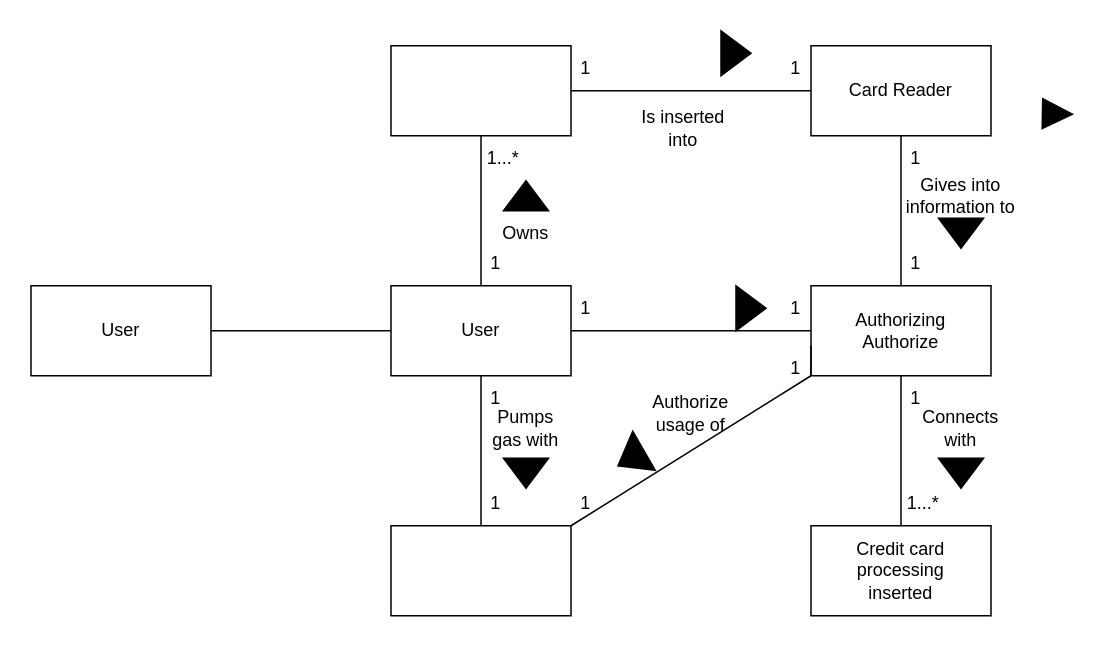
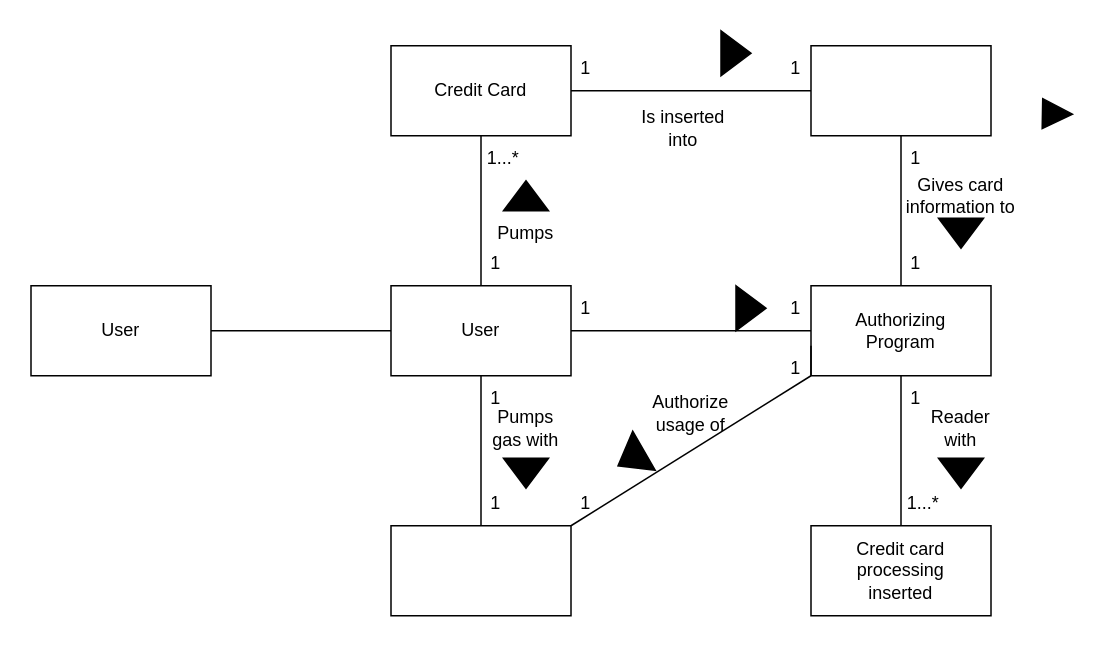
node "Credit Card": added
node "Card Reader": removed
node "Gives into information to": label "Gives into information to" -> "Gives card information to"
node "Owns": label "Owns" -> "Pumps"
node "Authorizing Authorize": label "Authorizing Authorize" -> "Authorizing Program"
node "Connects with": label "Connects with" -> "Reader with"
